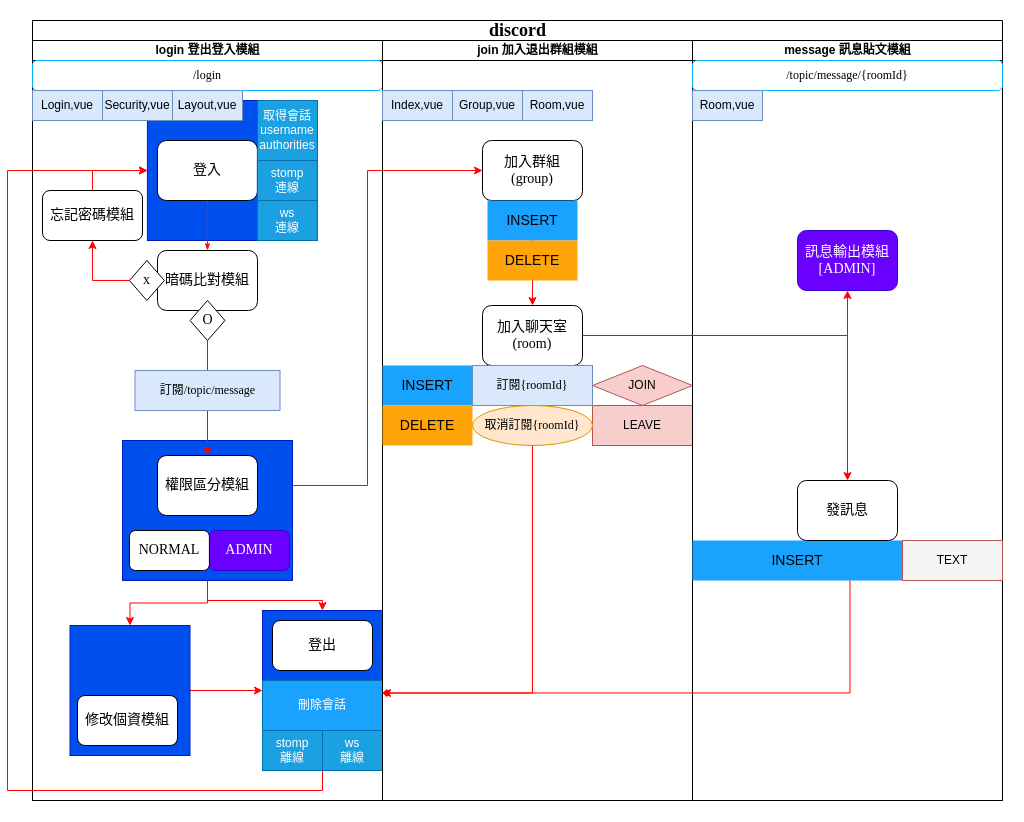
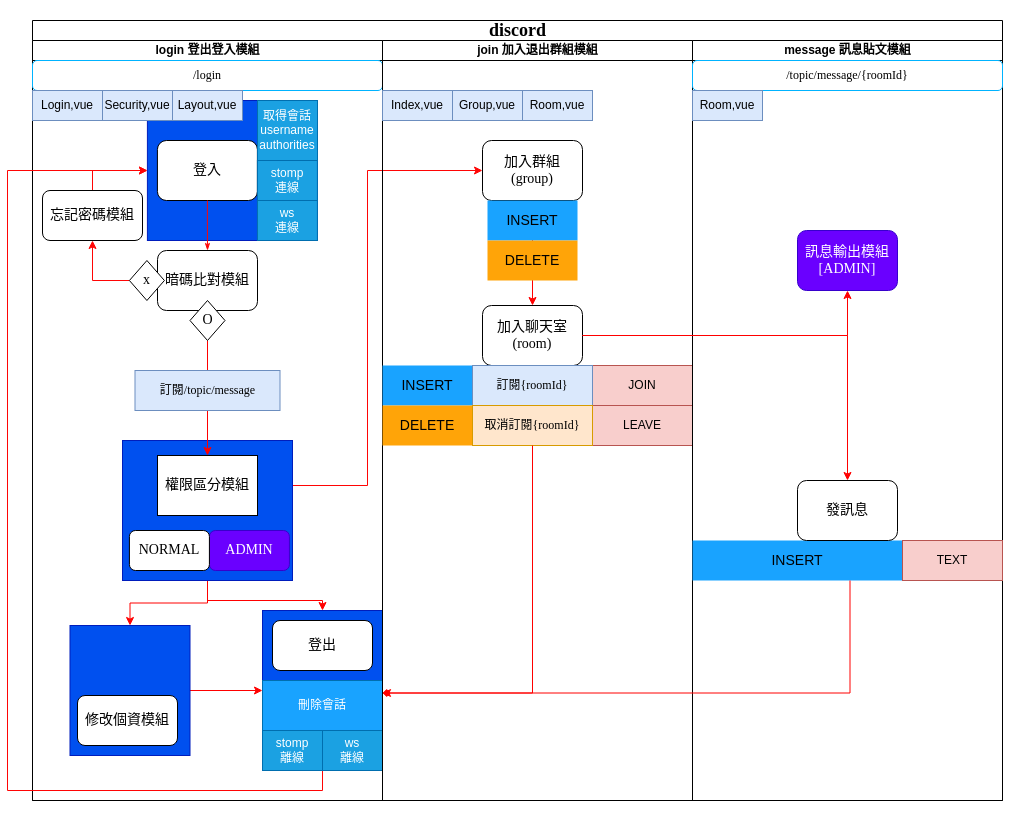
node "JOIN": shape diamond -> rectangle
node "取消訂閱{roomId}": shape ellipse -> rectangle
node "權限區分模組": shape rounded rectangle -> rectangle
node "TEXT": fillcolor #f5f5f5 -> #f8cecc
